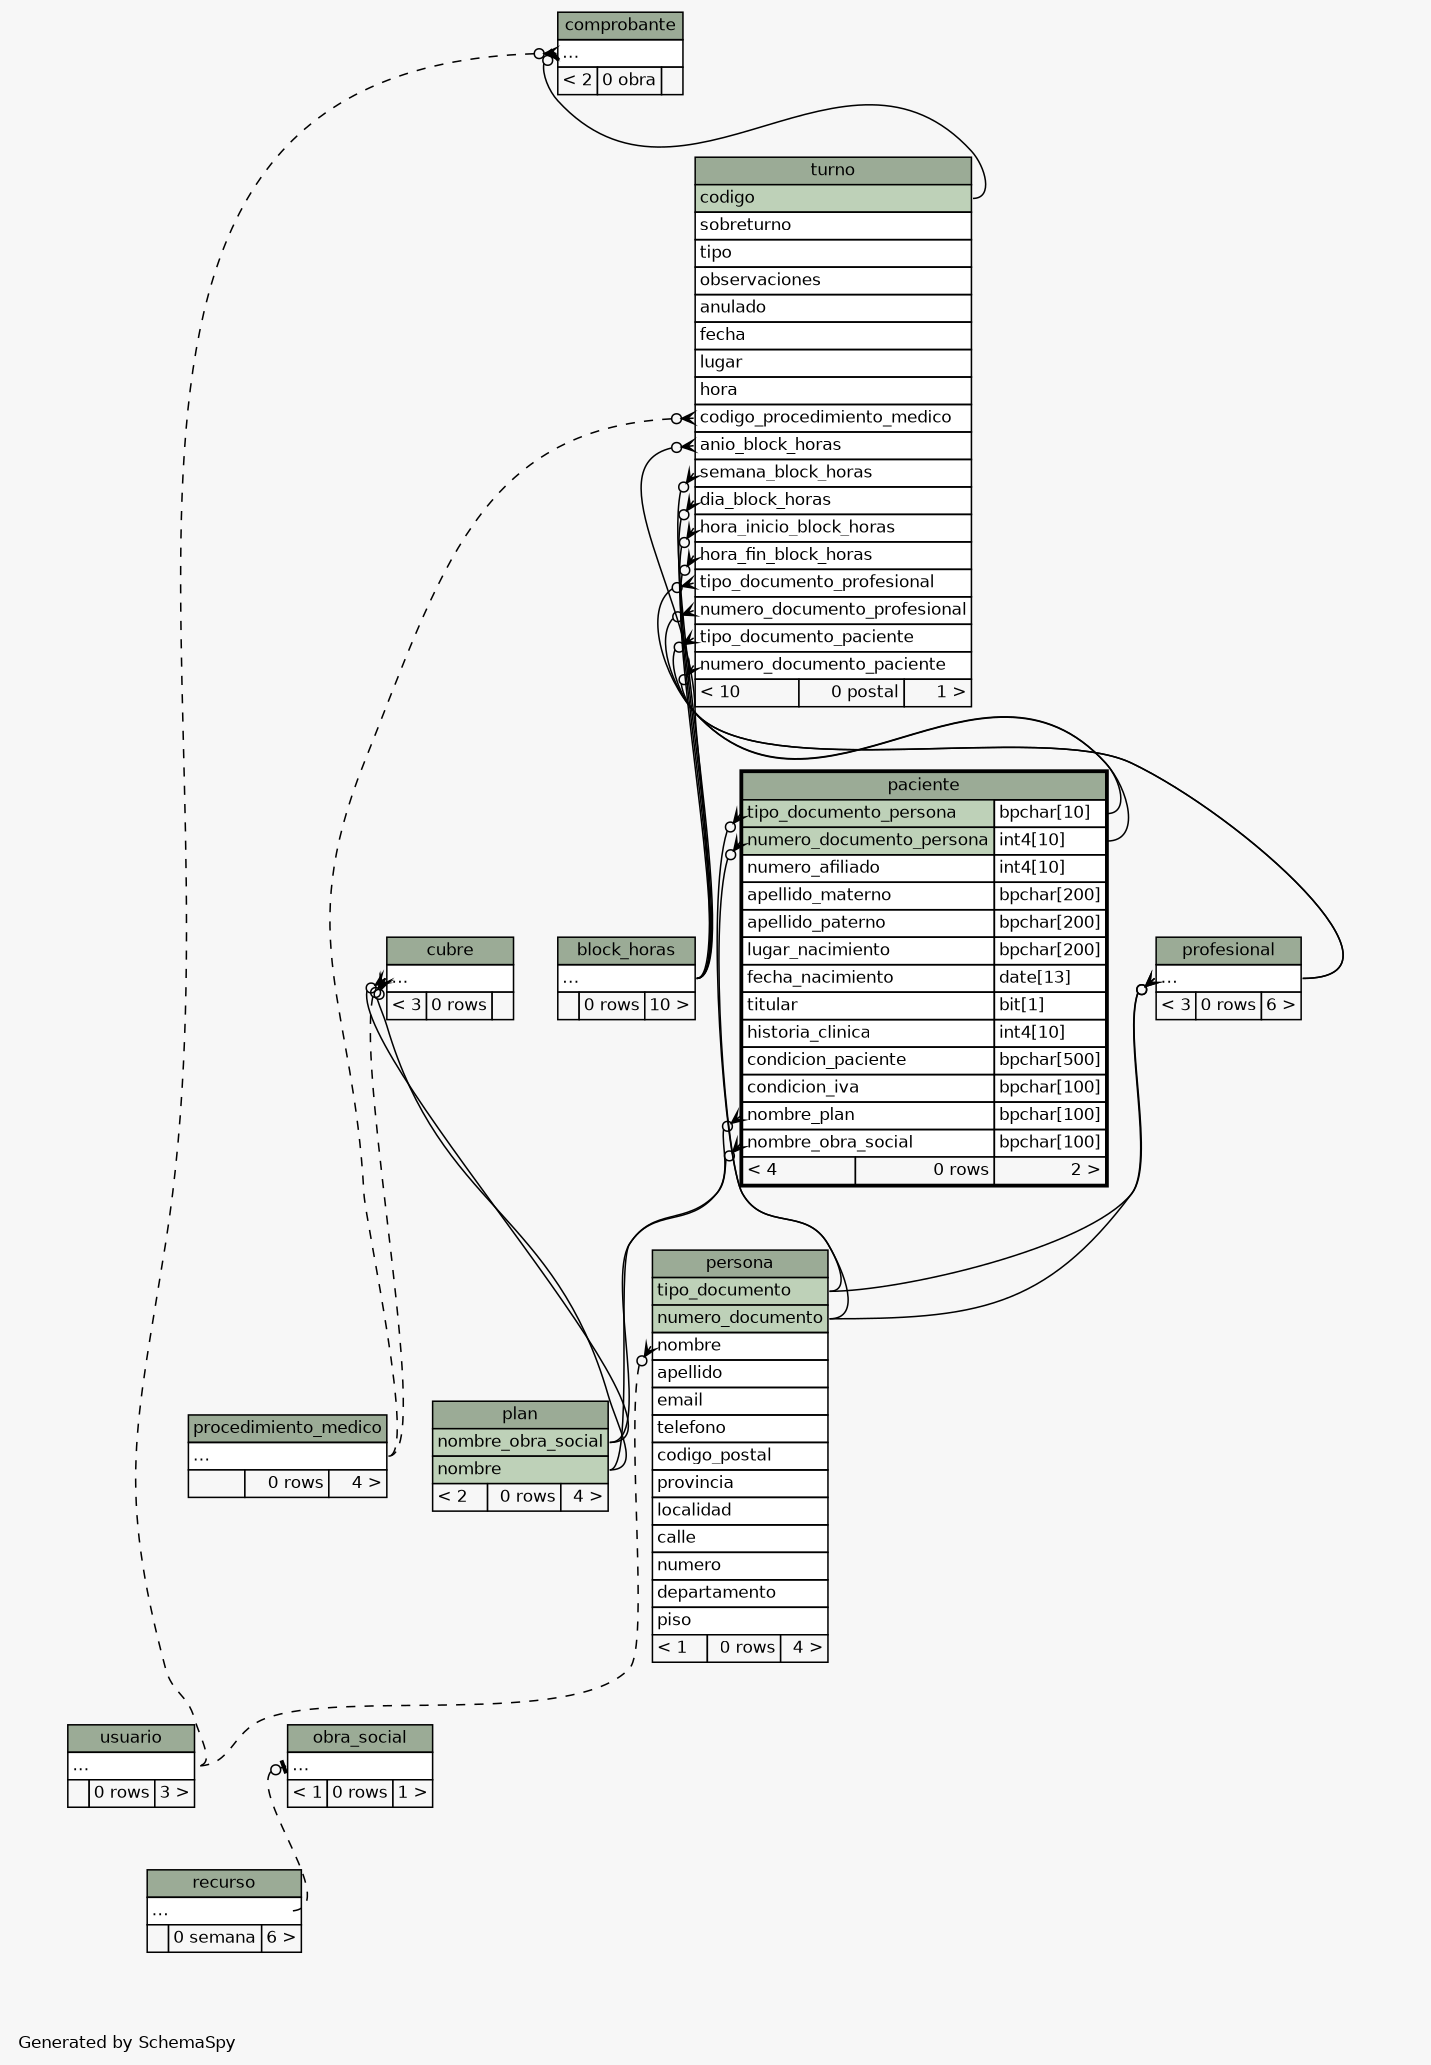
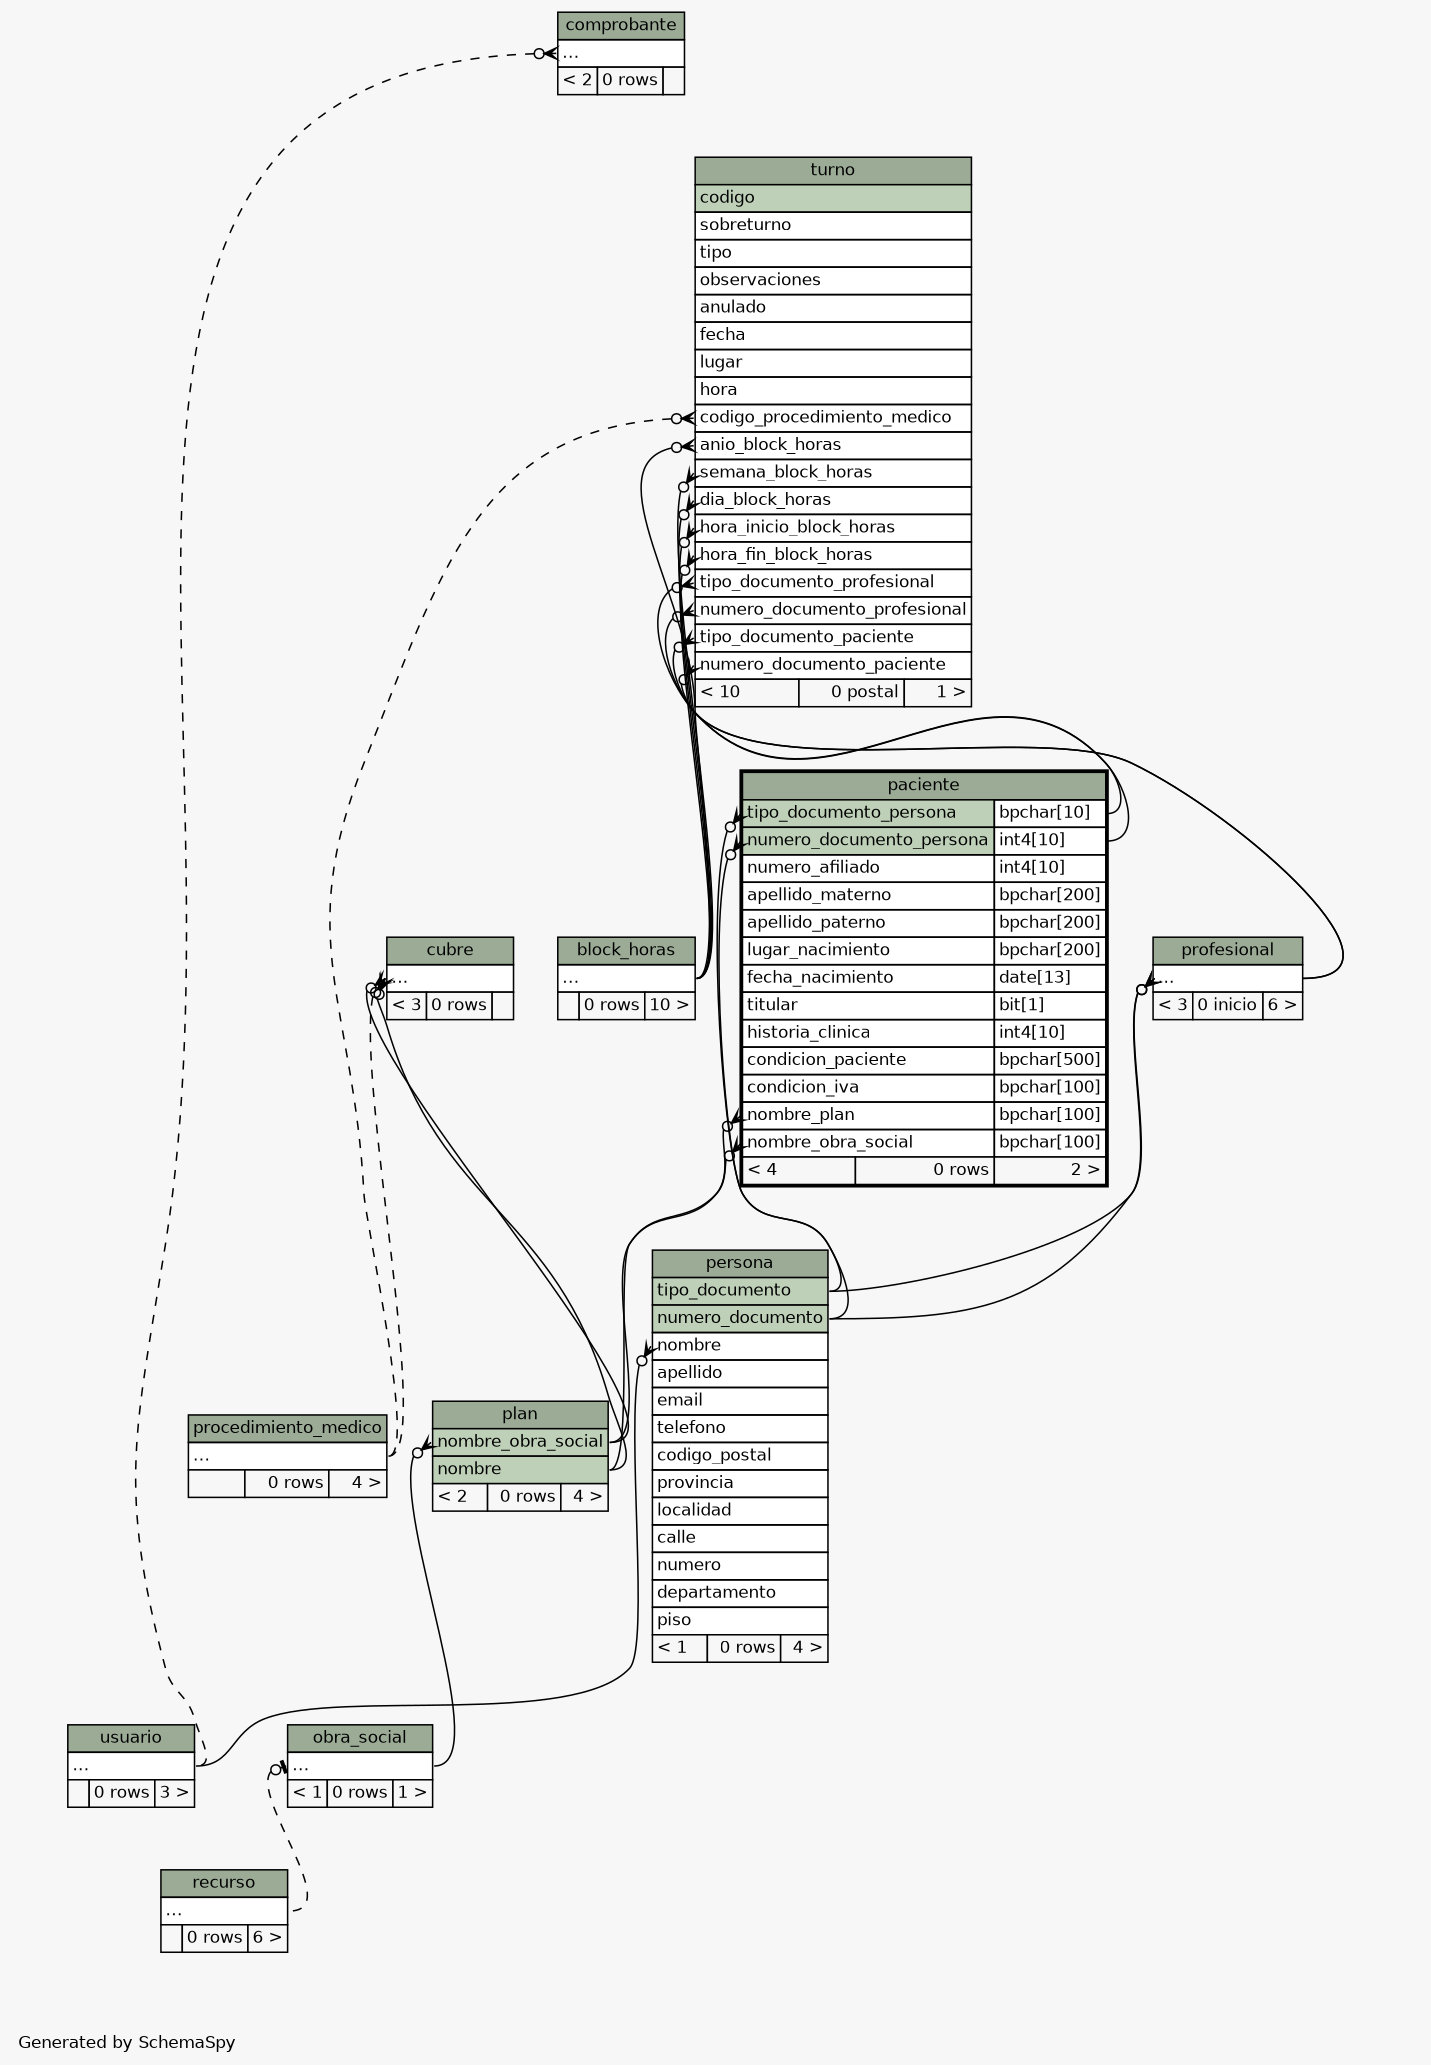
node "comprobante": text "0 obra" -> "0 rows"
edge "turno" -> "comprobante": removed
node "profesional": text "0 rows" -> "0 inicio"
edge "obra_social" -> "plan": added
edge "usuario" -> "persona": style dashed -> solid
node "recurso": text "0 semana" -> "0 rows"
